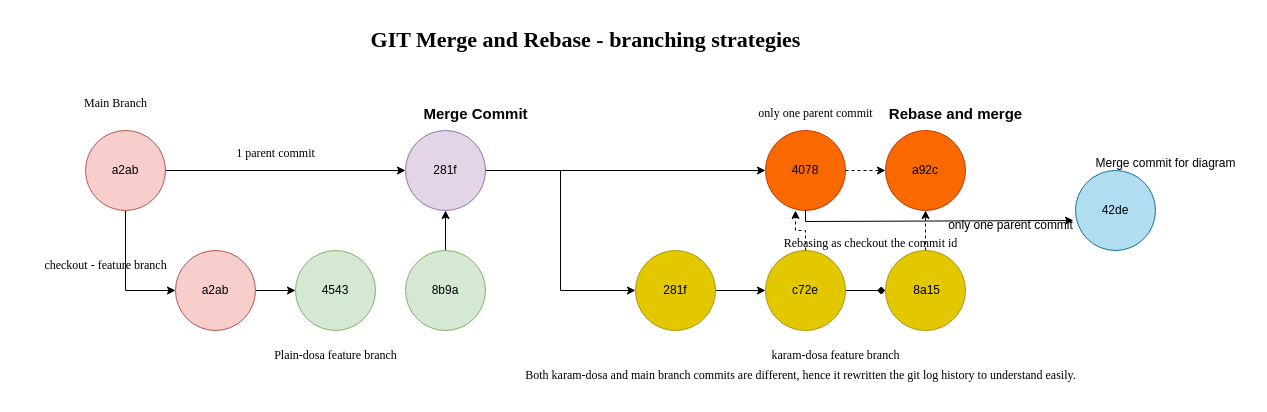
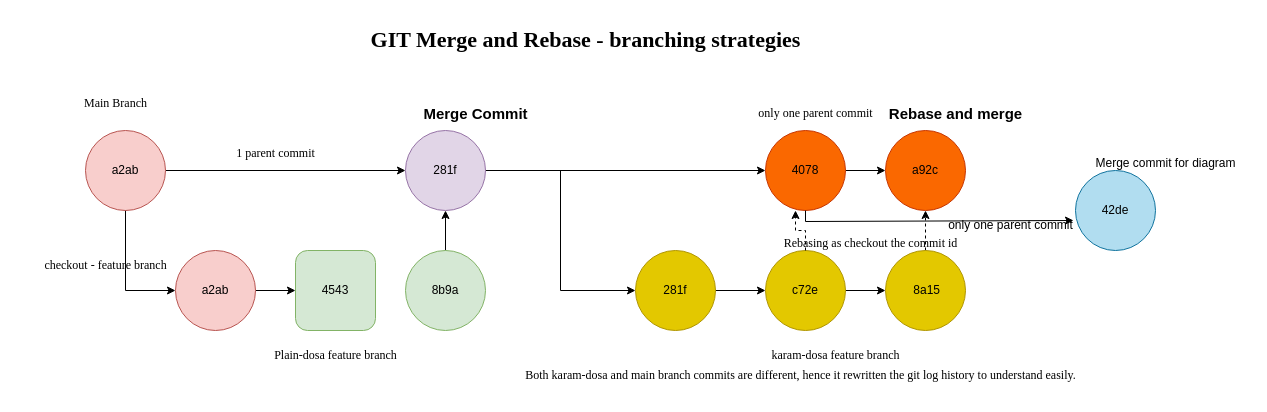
edge "4078" -> "a92c": style dashed -> solid
node "4543": shape ellipse -> rounded rectangle
edge "c72e" -> "8a15": arrowhead diamond -> classic
